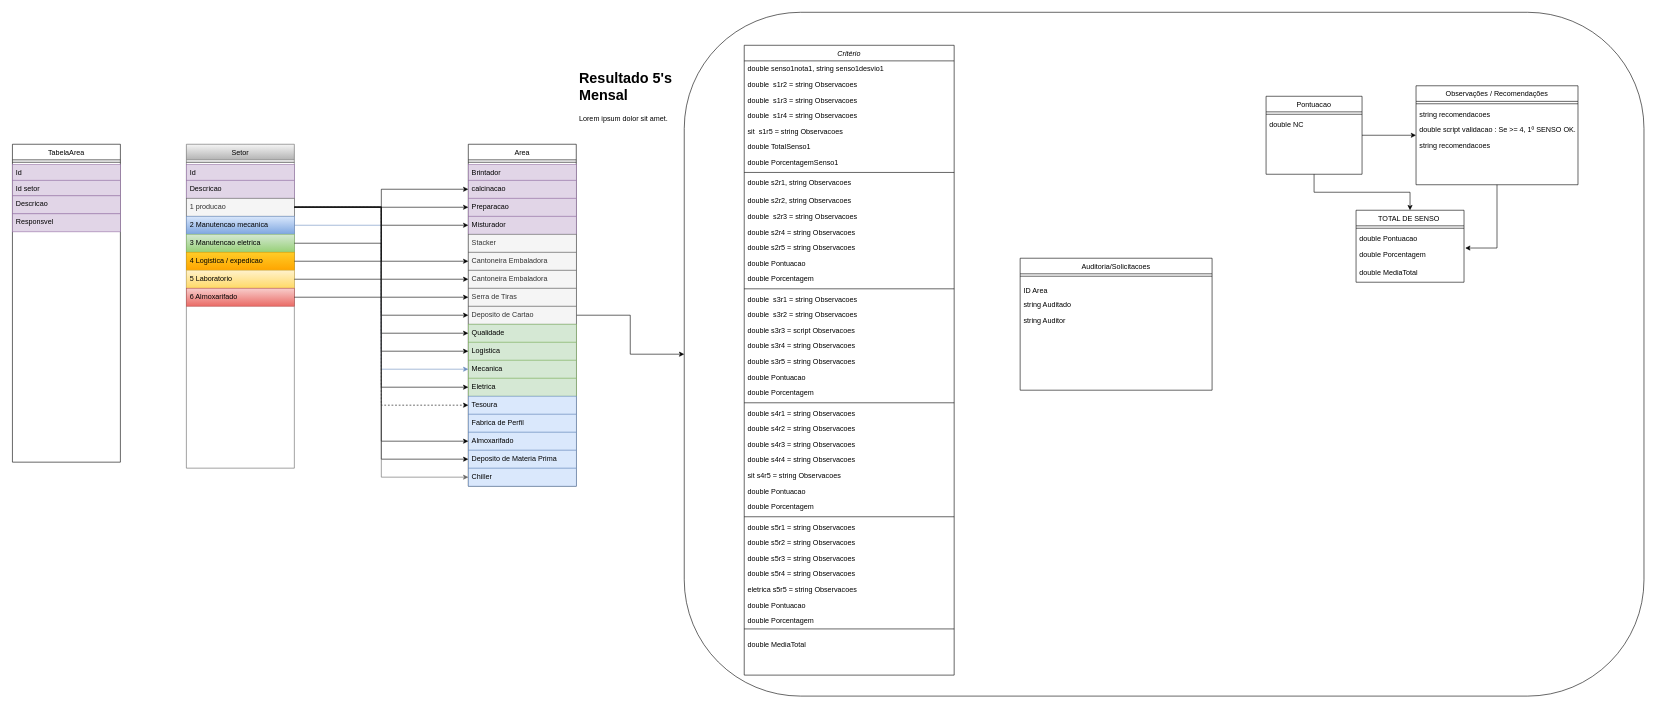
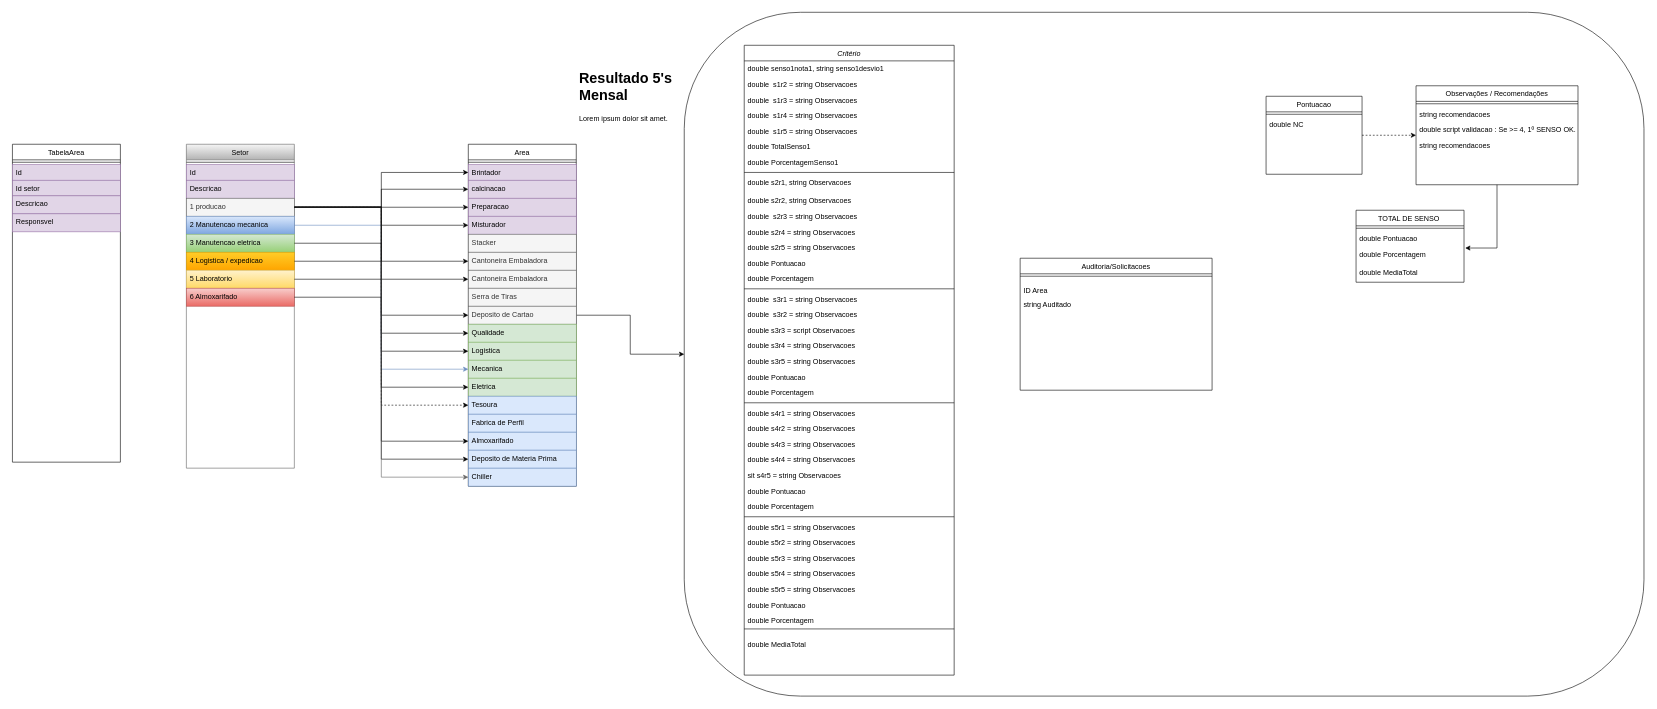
node "sit s1r5 = string Observacoes": label "sit s1r5 = string Observacoes" -> "double s1r5 = string Observacoes"
edge "Pontuacao" -> "Observações / Recomendações": style solid -> dashed
edge "1 producao" -> "Brintador": added
edge "Pontuacao" -> "TOTAL DE SENSO": removed
edge "1 producao" -> "Serra de Tiras": removed
node "string Auditor": removed
node "eletrica s5r5 = string Observacoes": label "eletrica s5r5 = string Observacoes" -> "double s5r5 = string Observacoes"
